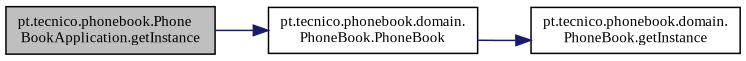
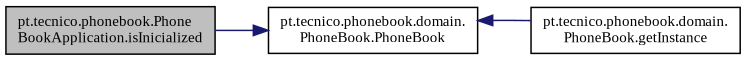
node "pt.tecnico.phonebook.Phone BookApplication.getInstance": label "pt.tecnico.phonebook.Phone BookApplication.getInstance" -> "pt.tecnico.phonebook.Phone BookApplication.isInicialized"
edge "pt.tecnico.phonebook.domain. PhoneBook.PhoneBook" -> "pt.tecnico.phonebook.domain. PhoneBook.getInstance": reversed
